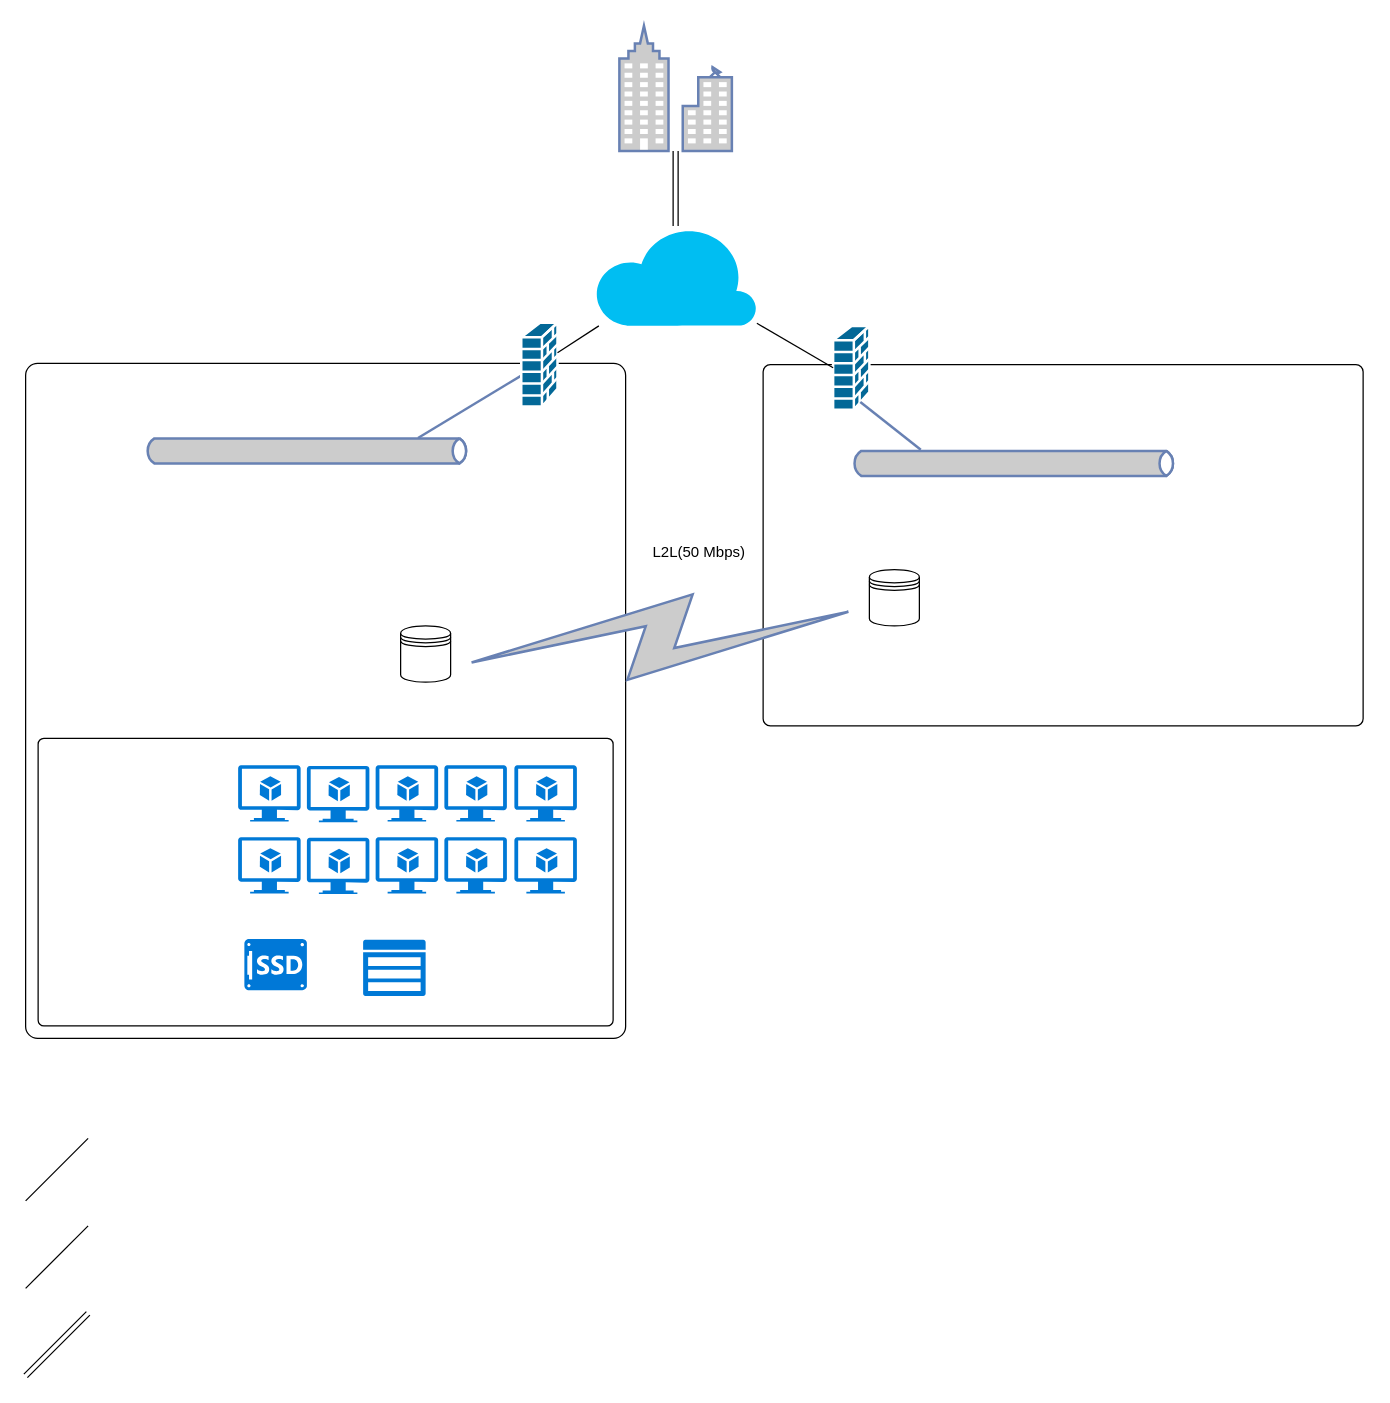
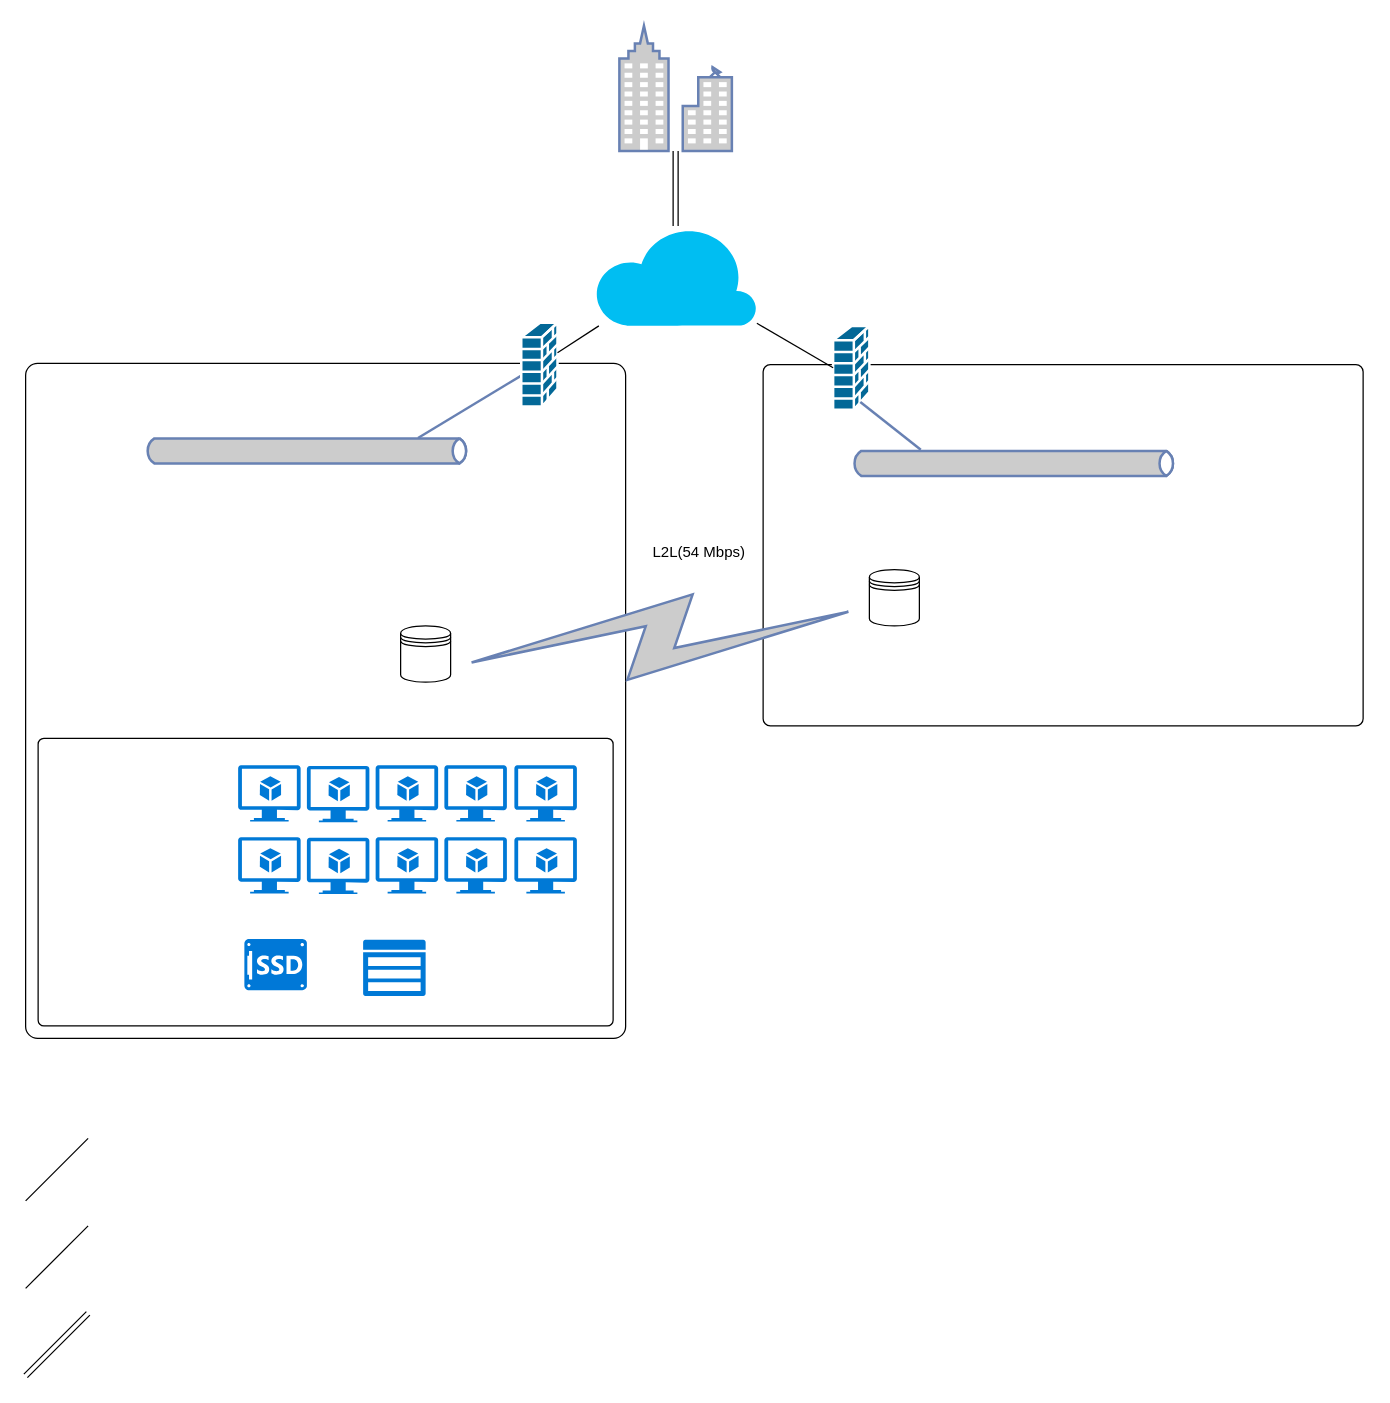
node "L2L(50 Mbps)": label "L2L(50 Mbps)" -> "L2L(54 Mbps)"
